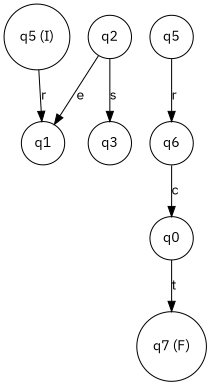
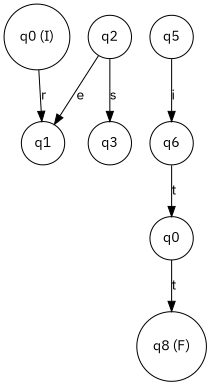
node "q5 (I)": label "q5 (I)" -> "q0 (I)"
edge "q5" -> "q6": label "r" -> "i"
edge "q6" -> "q0": label "c" -> "t"
node "q7 (F)": label "q7 (F)" -> "q8 (F)"
